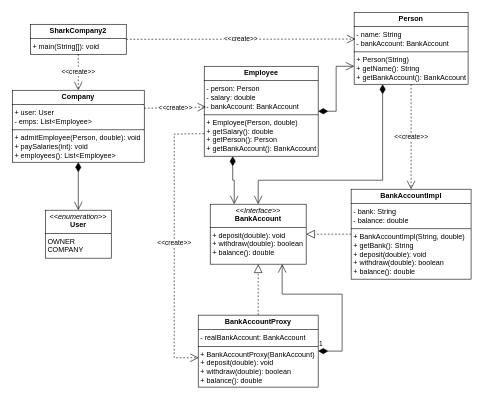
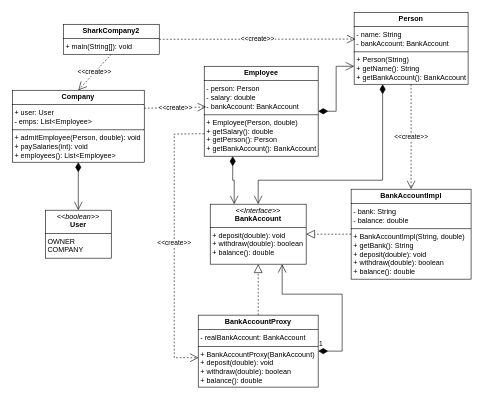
node "SharkCompany2 + main(String[]): void": moved (78, 39) -> (111, 39)
node "<<enumeration>> User OWNER COMPANY": label "<<enumeration>> User OWNER COMPANY" -> "<<boolean>> User OWNER COMPANY"
